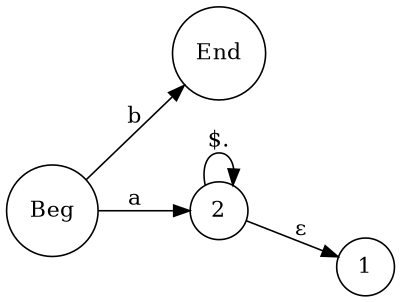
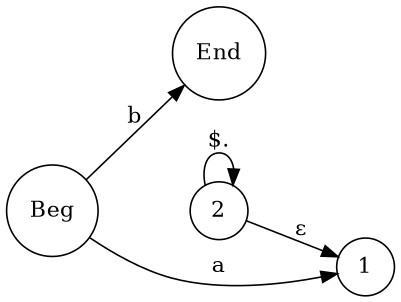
edge "Beg" -> "2": now "Beg" -> "1"
